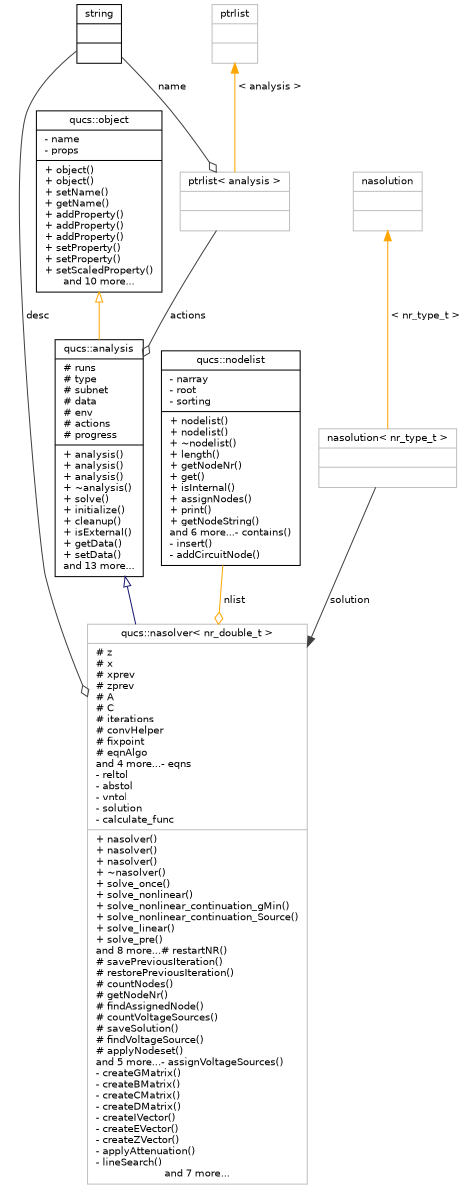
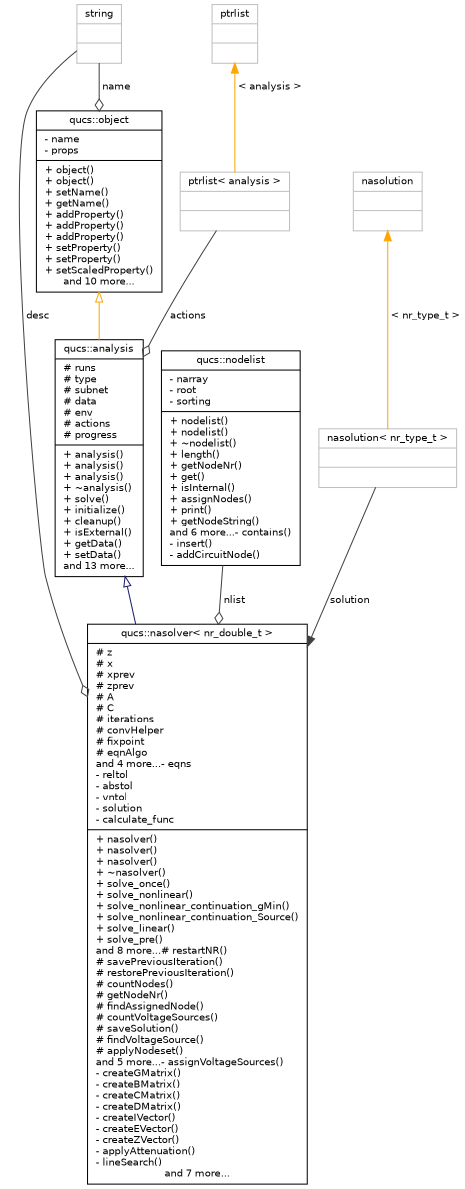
node "string": color black -> grey75
edge "string" -> "ptrlist< analysis >": now "string" -> "qucs::object"
edge "qucs::nodelist" -> "qucs::nasolver< nr_double_t >": color orange -> grey25
node "qucs::nasolver< nr_double_t >": color grey75 -> black
